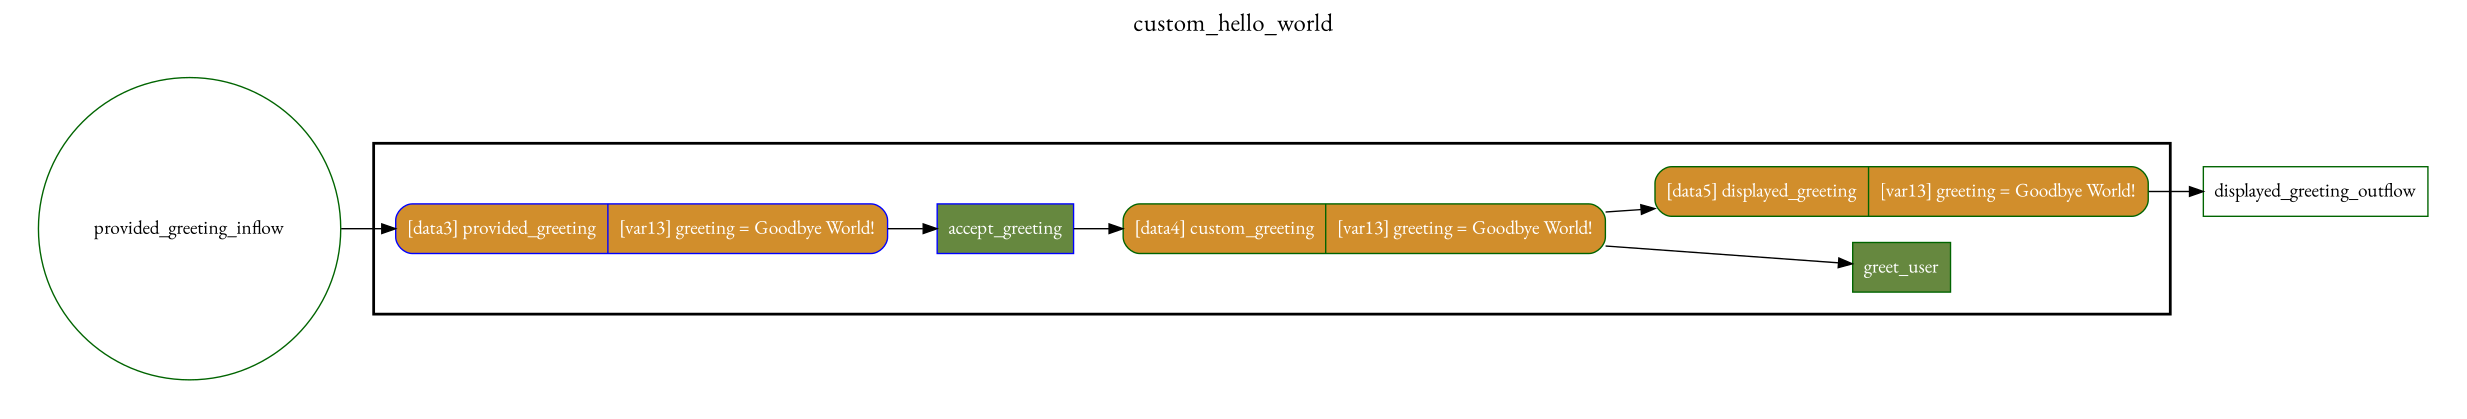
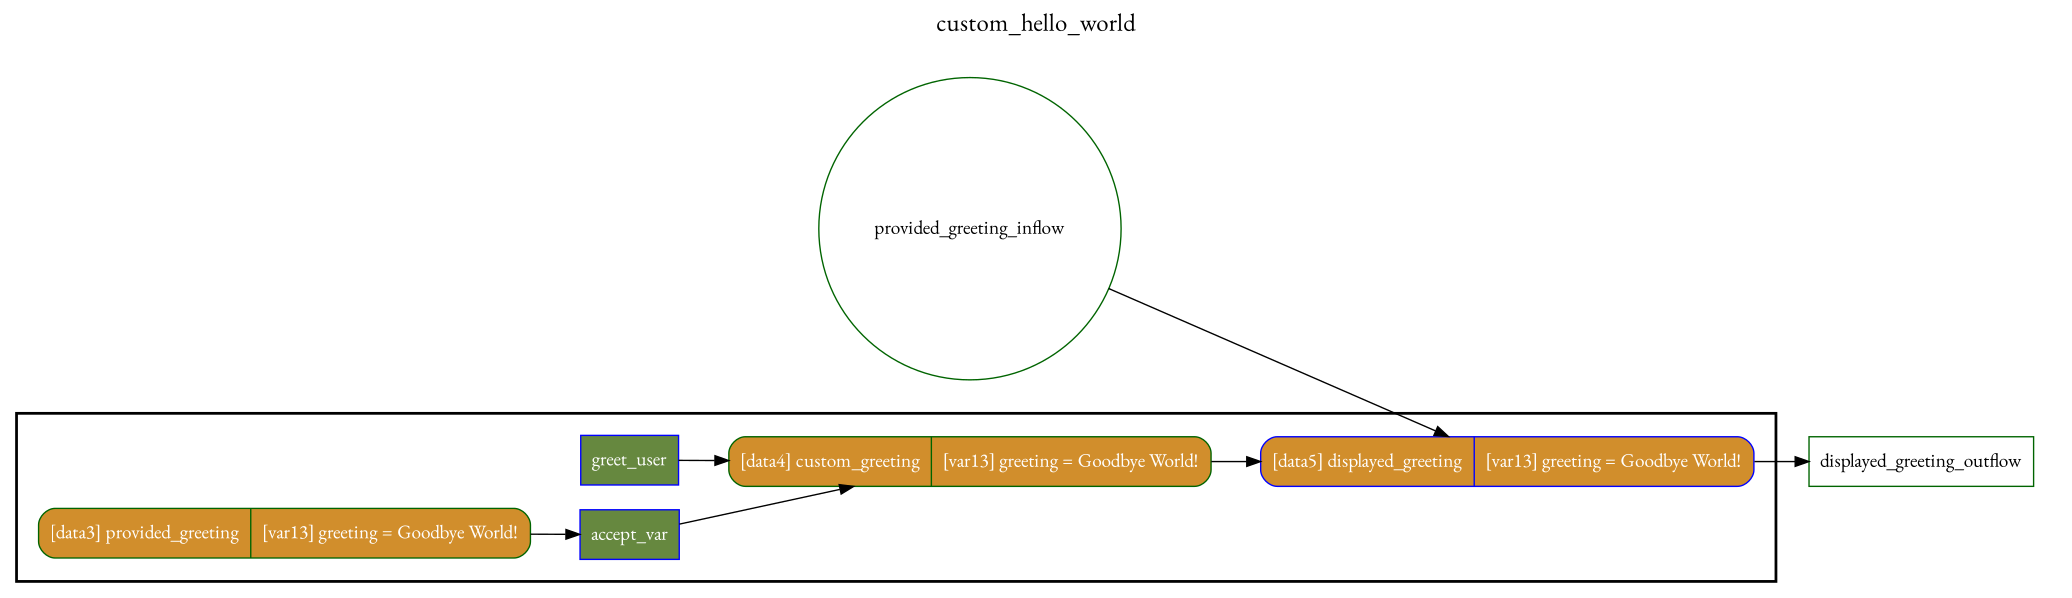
node "[data5] displayed_greeting": color darkgreen -> blue
edge "provided_greeting_inflow" -> "[data3] provided_greeting": now "provided_greeting_inflow" -> "[data5] displayed_greeting"
node "[data3] provided_greeting": color blue -> darkgreen
node "accept_greeting": label "accept_greeting" -> "accept_var"
edge "[data4] custom_greeting" -> "greet_user": reversed
node "greet_user": color darkgreen -> blue
